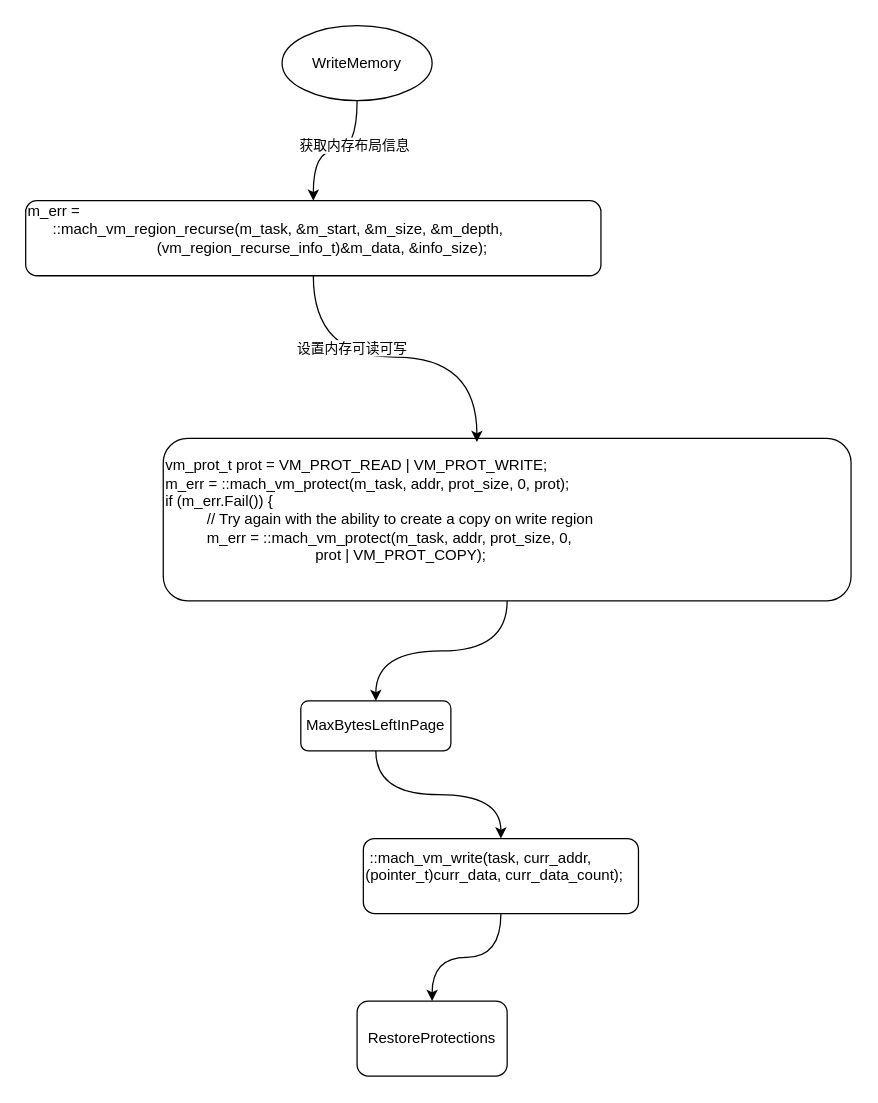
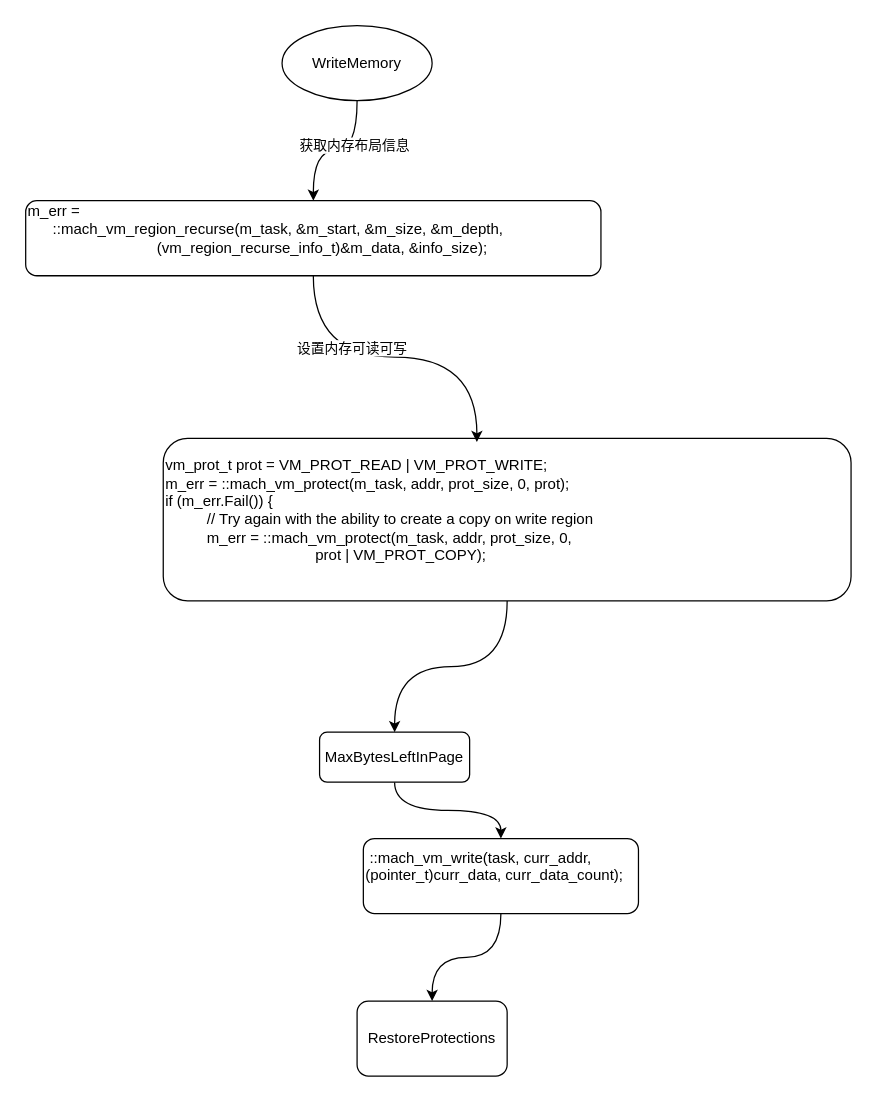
node "MaxBytesLeftInPage": moved (376, 726) -> (394, 757)
